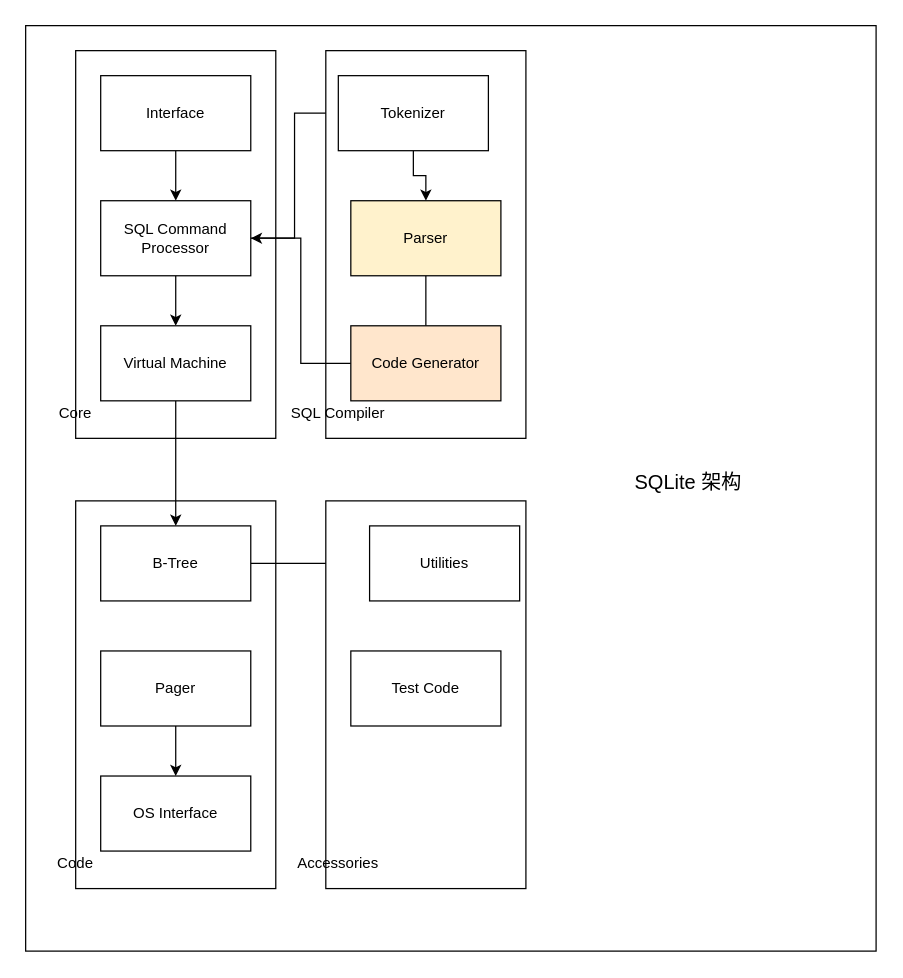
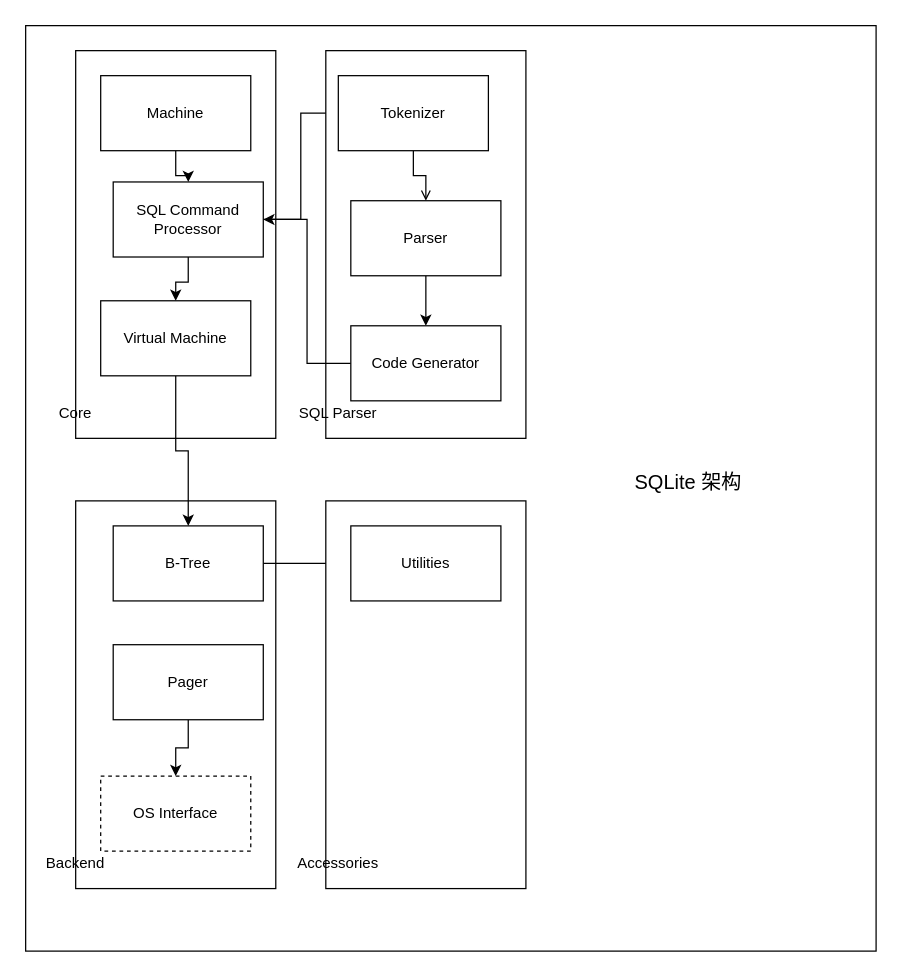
node "Interface": label "Interface" -> "Machine"
edge "Tokenizer" -> "Parser": arrowhead classic -> open
node "SQL Command Processor": moved (176, 238) -> (188, 219)
node "Parser": fillcolor #fff2cc -> #ffffff
edge "Parser" -- "Code Generator": arrowhead none -> classic
node "Virtual Machine": moved (176, 363) -> (176, 338)
node "Code Generator": fillcolor #ffe6cc -> #ffffff
node "SQL Compiler": label "SQL Compiler" -> "SQL Parser"
node "B-Tree": moved (176, 563) -> (188, 563)
node "Utilities": moved (444, 563) -> (426, 563)
node "Pager": moved (176, 688) -> (188, 682)
node "Test Code": removed
node "OS Interface": style solid -> dashed
node "Code": label "Code" -> "Backend"
